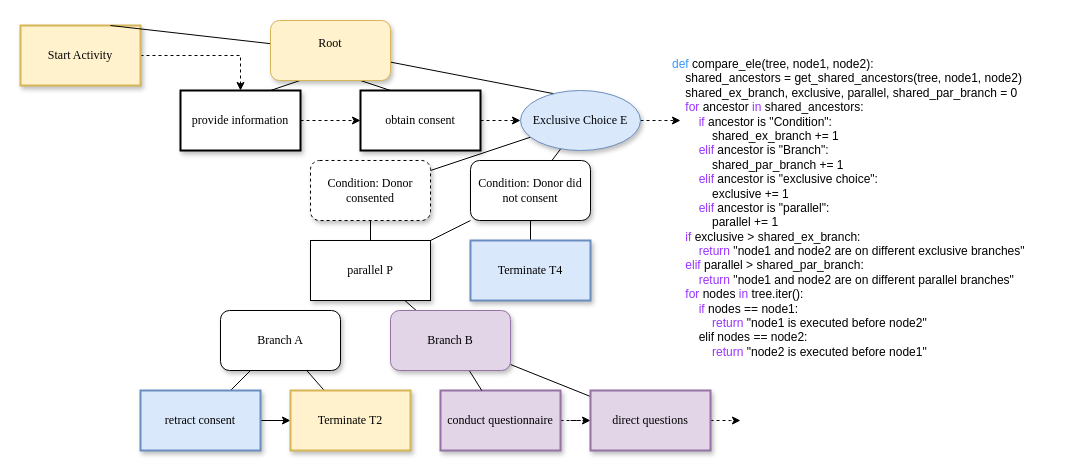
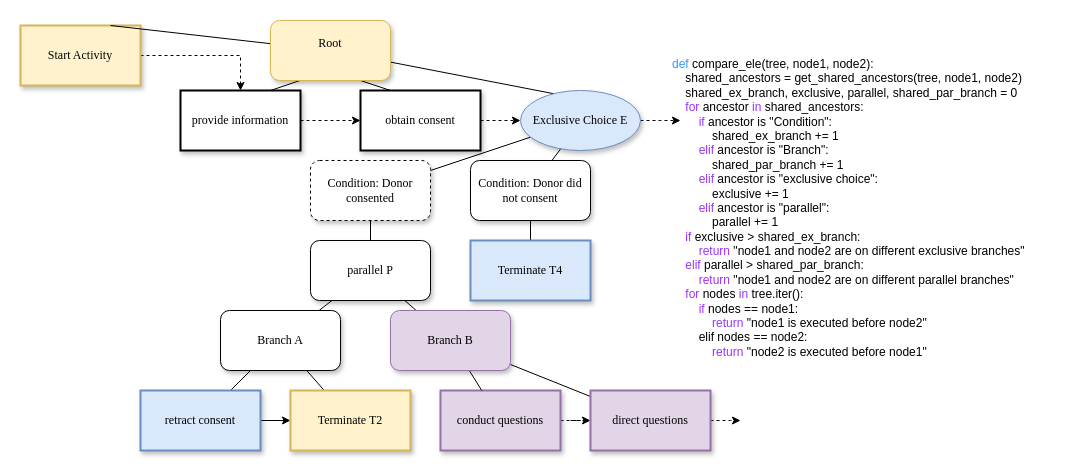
edge "Condition: Donor did not consent" -- "parallel P": now "Branch A" -- "parallel P"
node "parallel P": shape rectangle -> rounded rectangle
node "conduct questionnaire": label "conduct questionnaire" -> "conduct questions"
